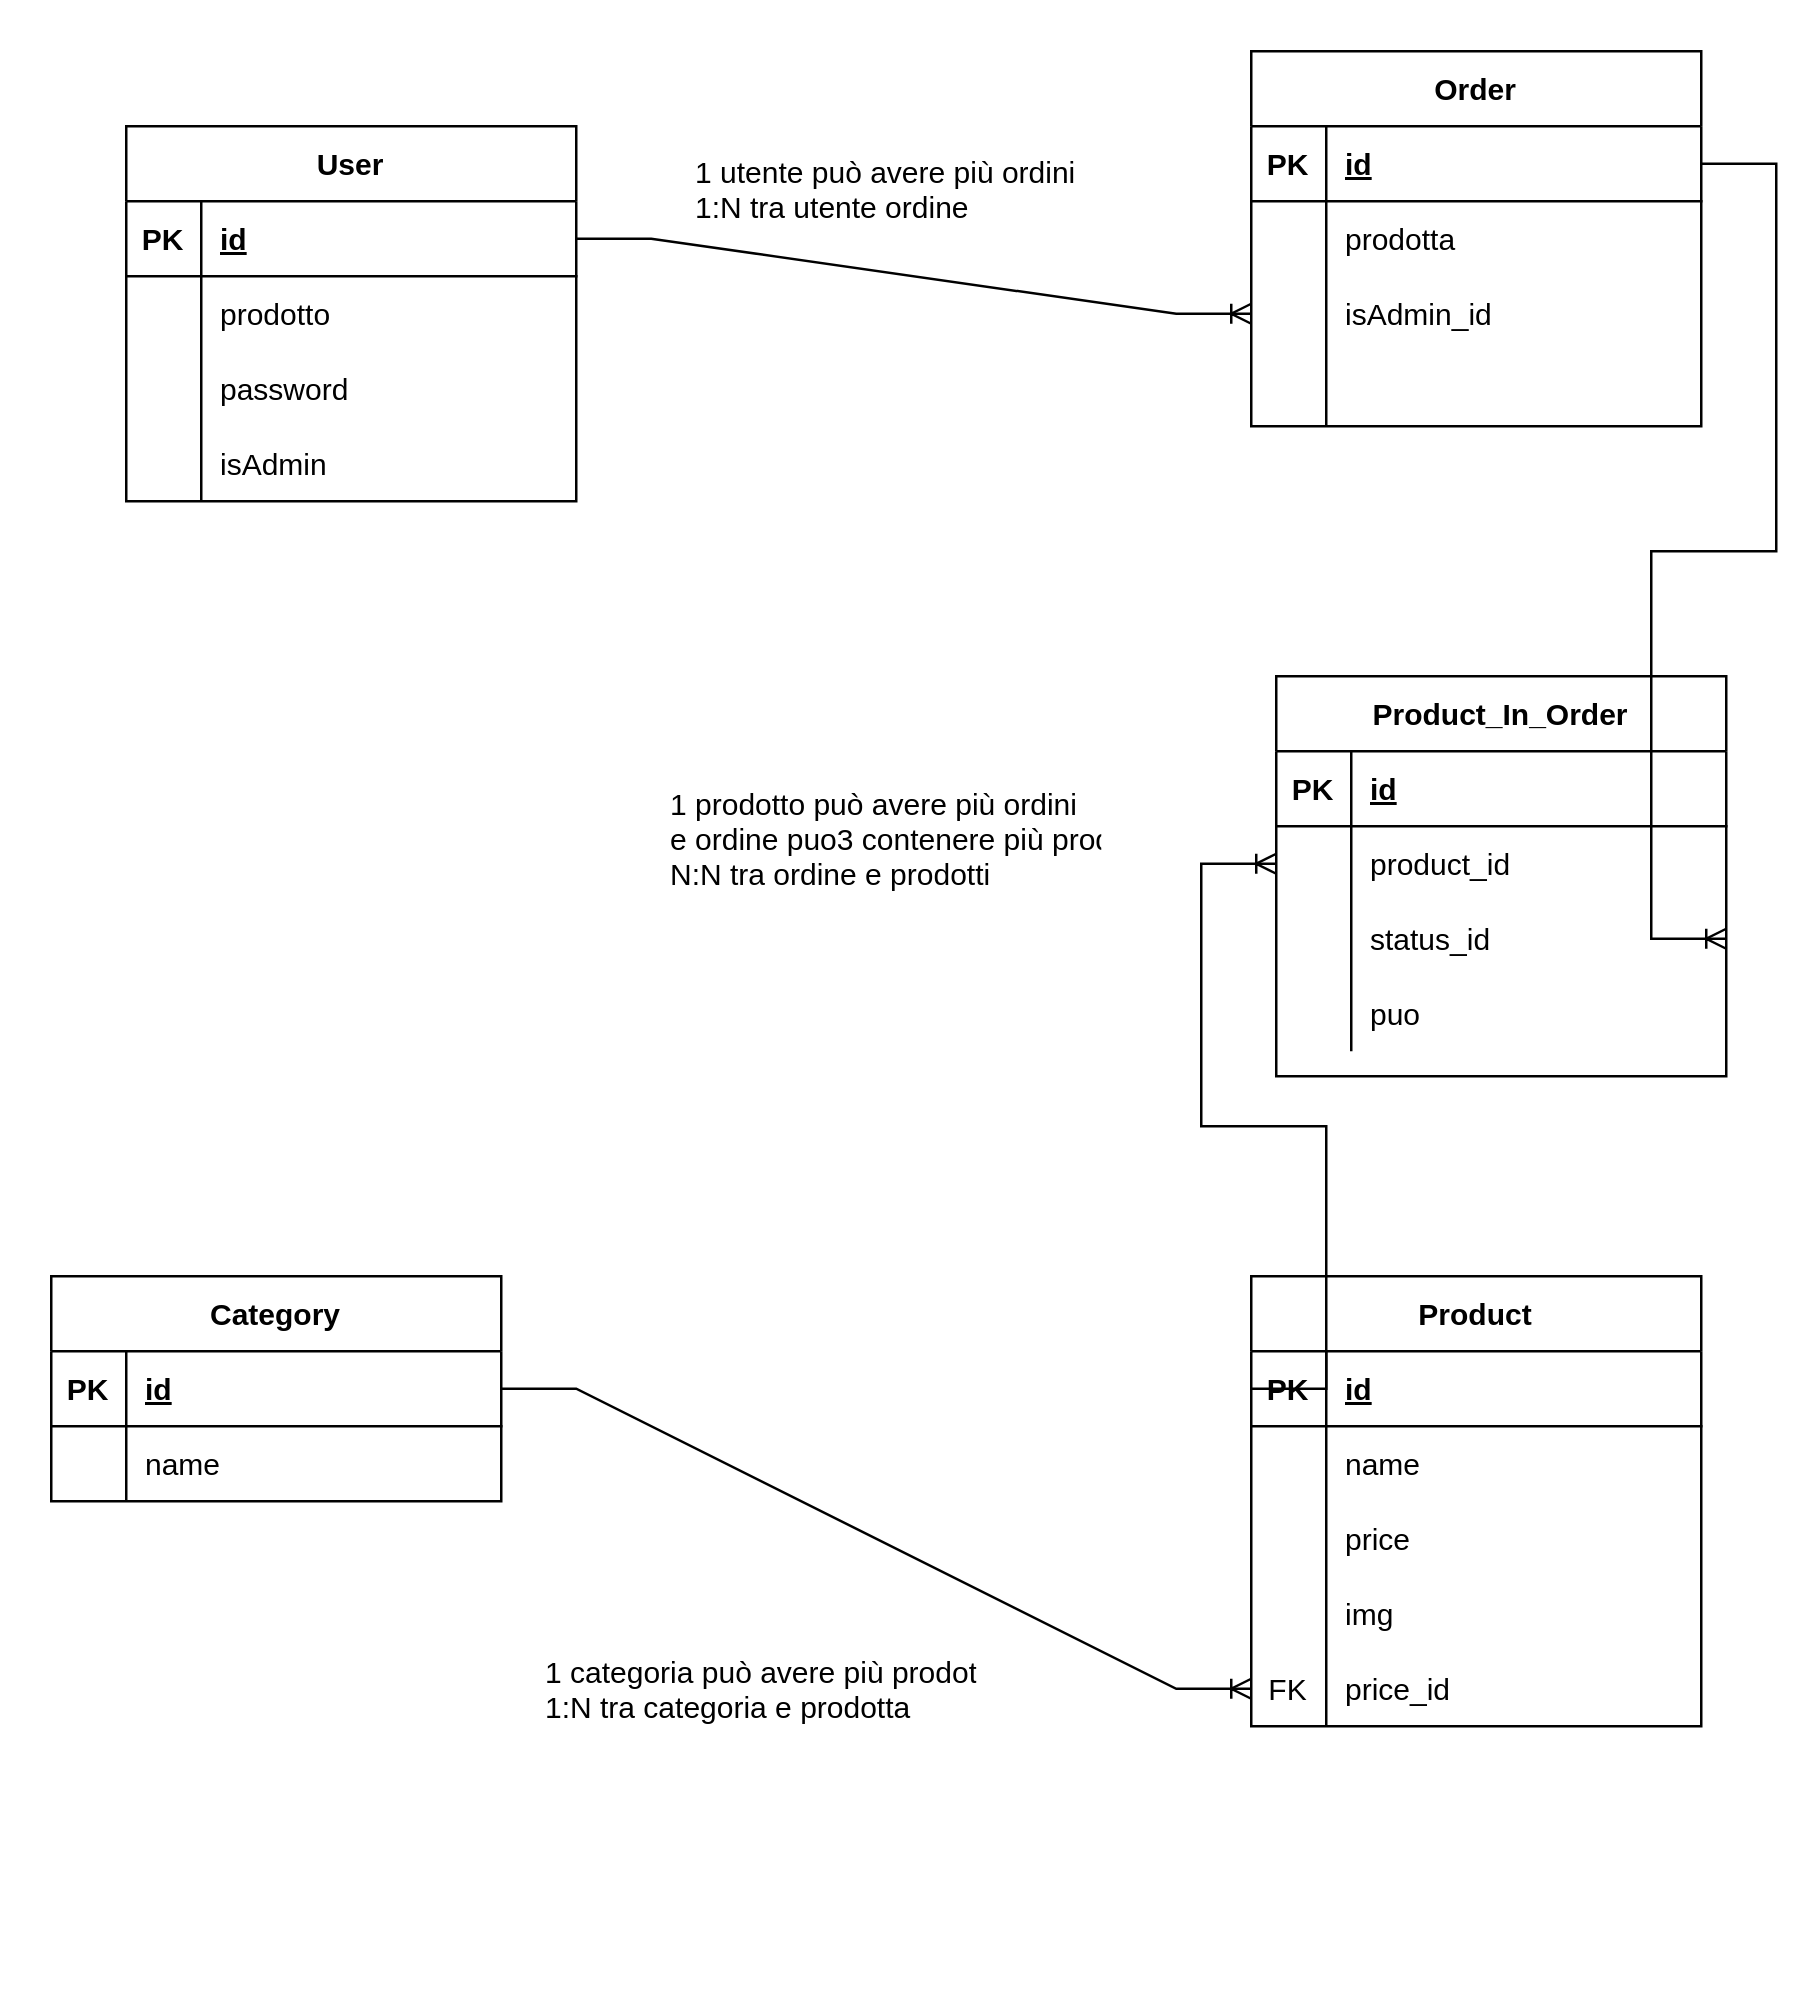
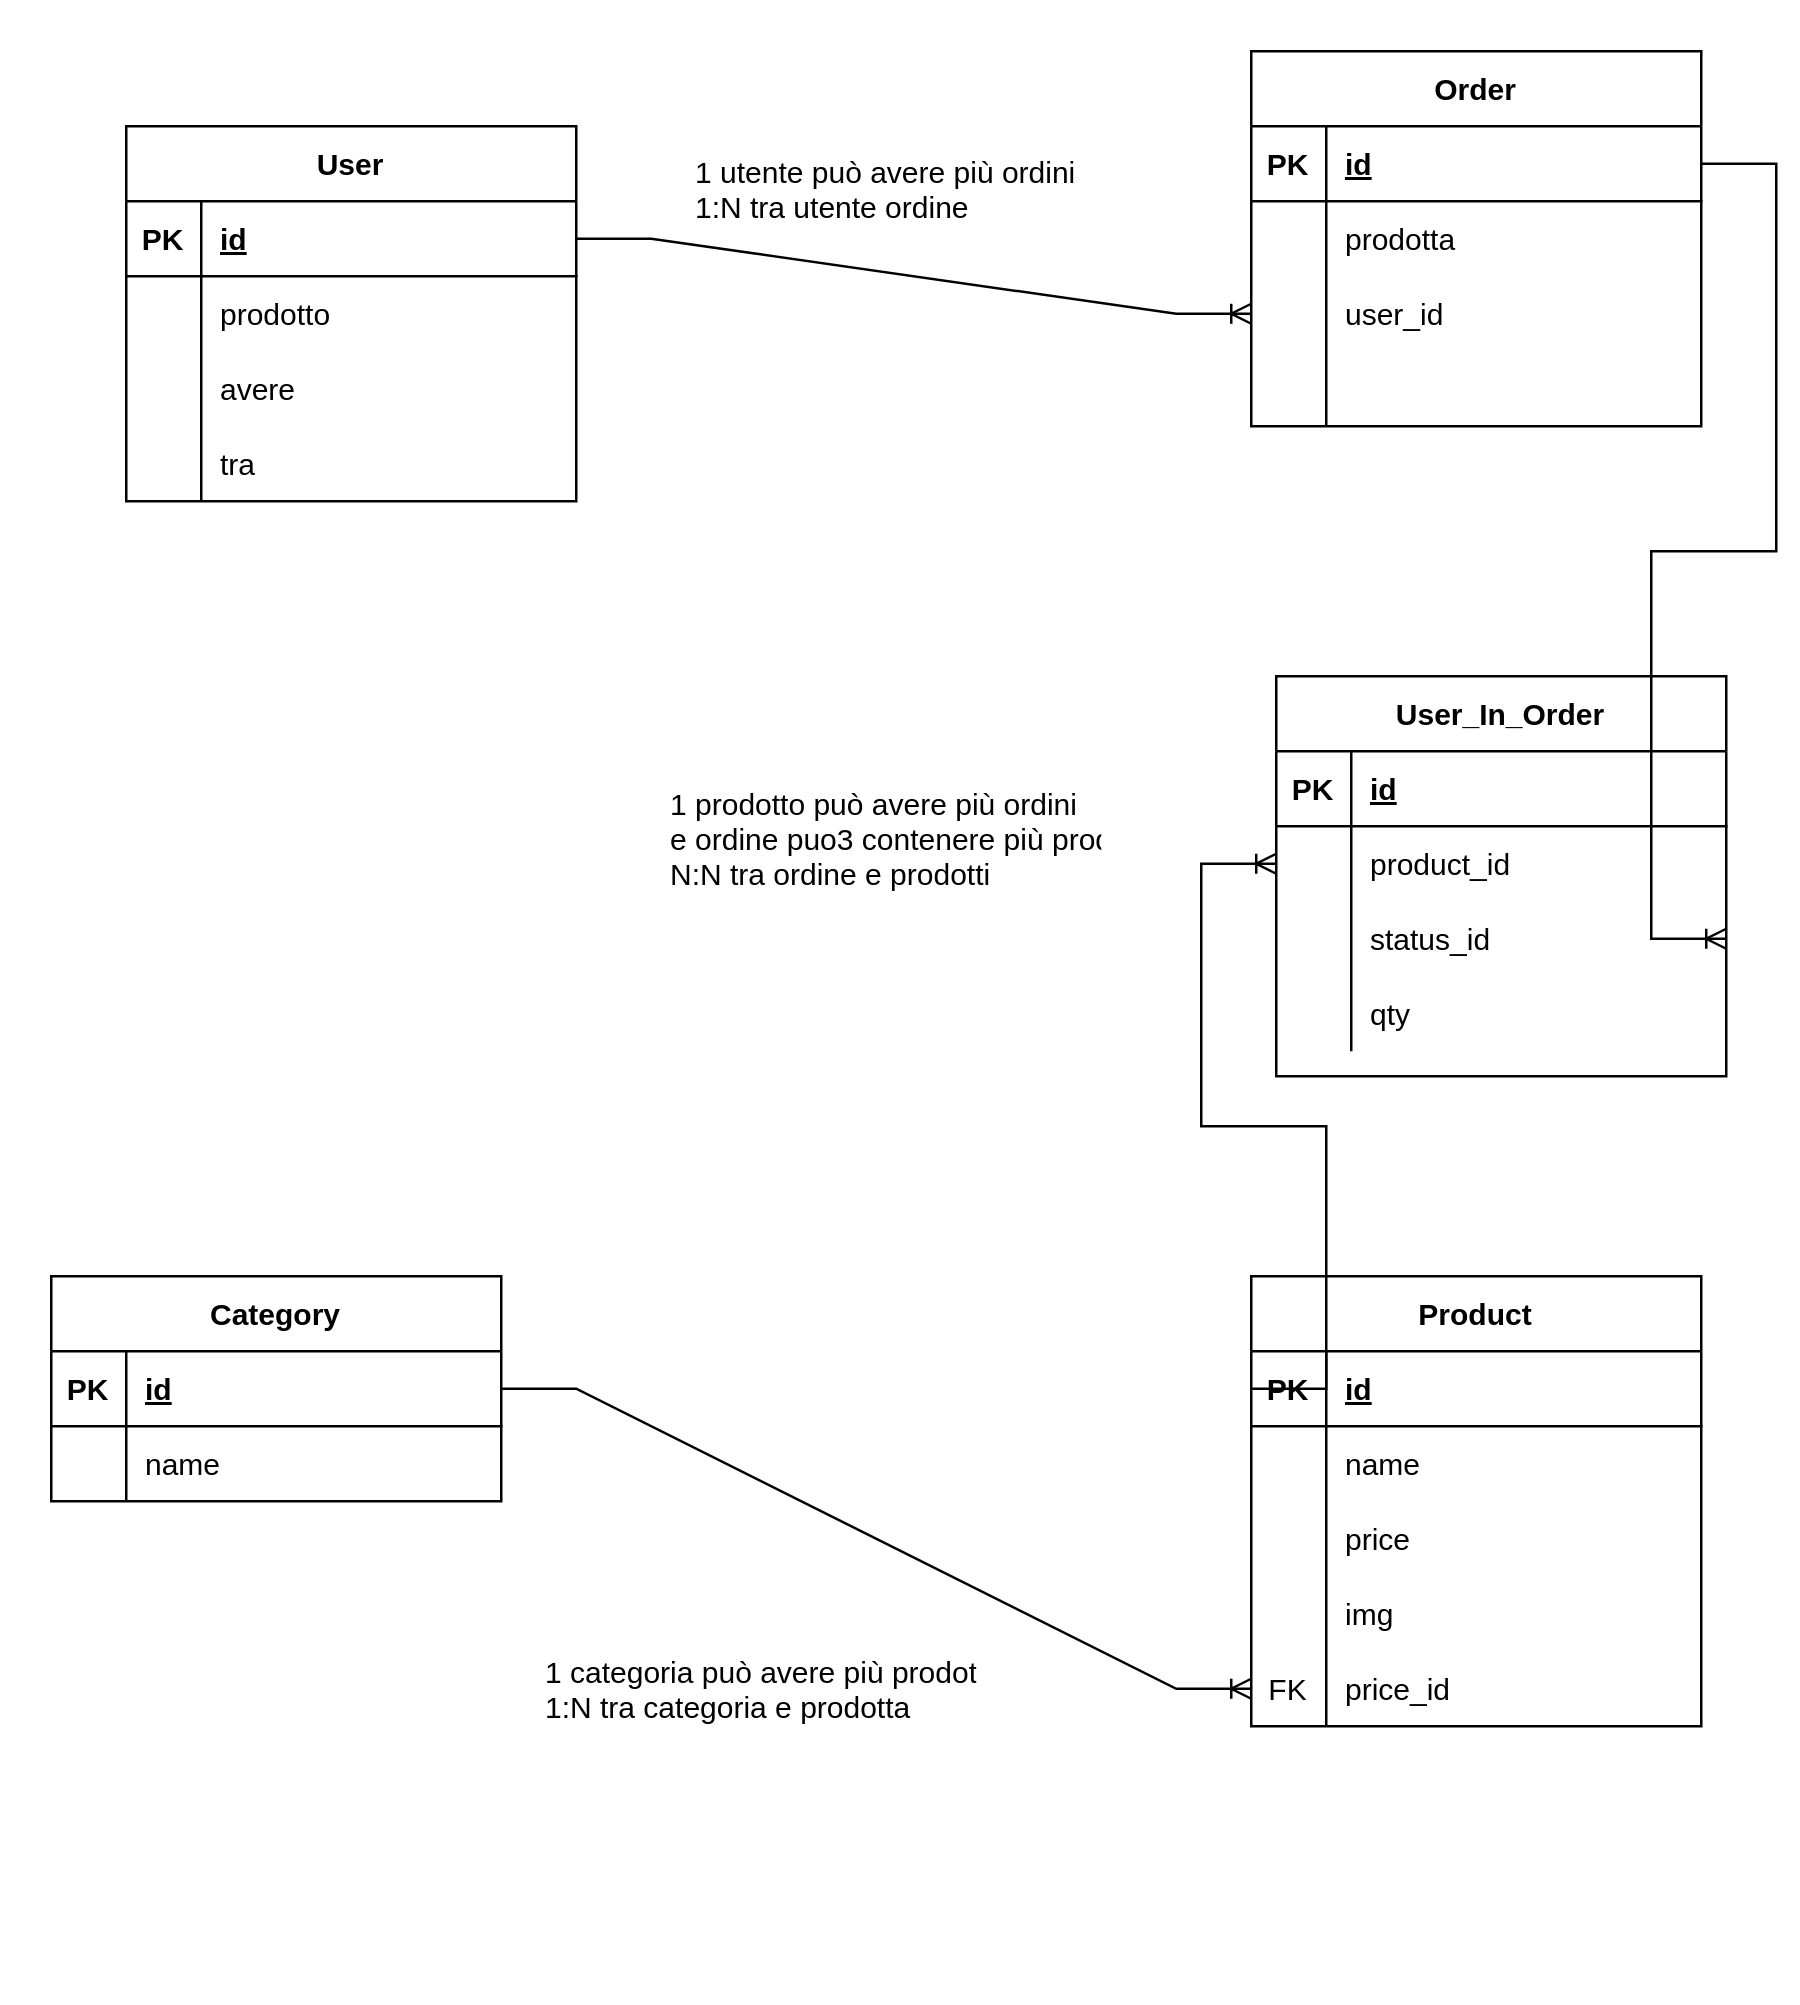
node "isAdmin_id": label "isAdmin_id" -> "user_id"
node "password": label "password" -> "avere"
node "isAdmin": label "isAdmin" -> "tra"
node "Product_In_Order": label "Product_In_Order" -> "User_In_Order"
node "puo": label "puo" -> "qty"
